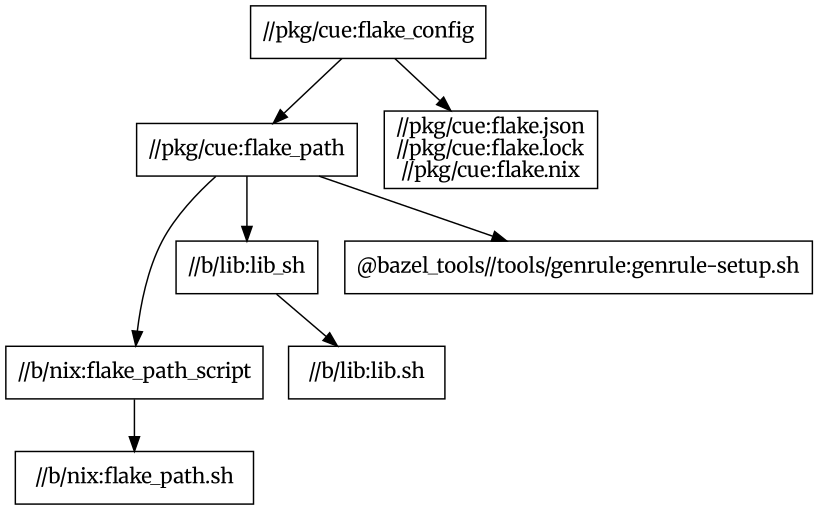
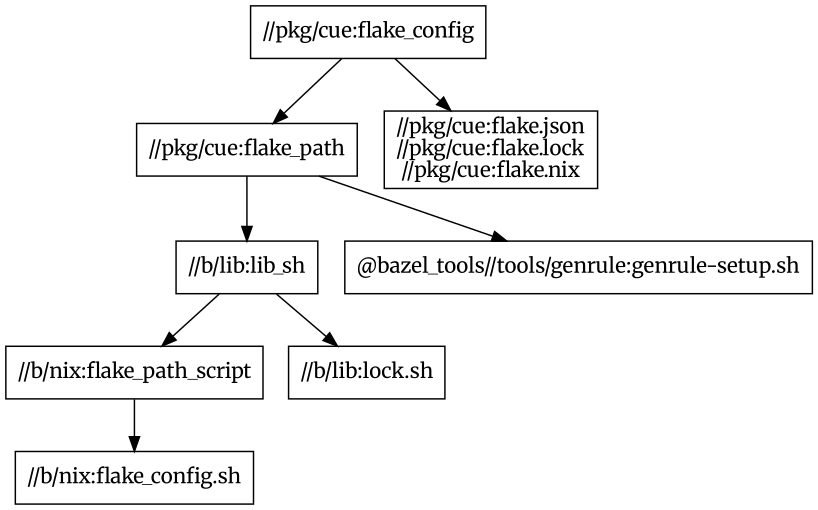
edge "//pkg/cue:flake_path" -> "//b/nix:flake_path_script": now "//b/lib:lib_sh" -> "//b/nix:flake_path_script"
node "//b/lib:lib.sh": label "//b/lib:lib.sh" -> "//b/lib:lock.sh"
node "//b/nix:flake_path.sh": label "//b/nix:flake_path.sh" -> "//b/nix:flake_config.sh"
